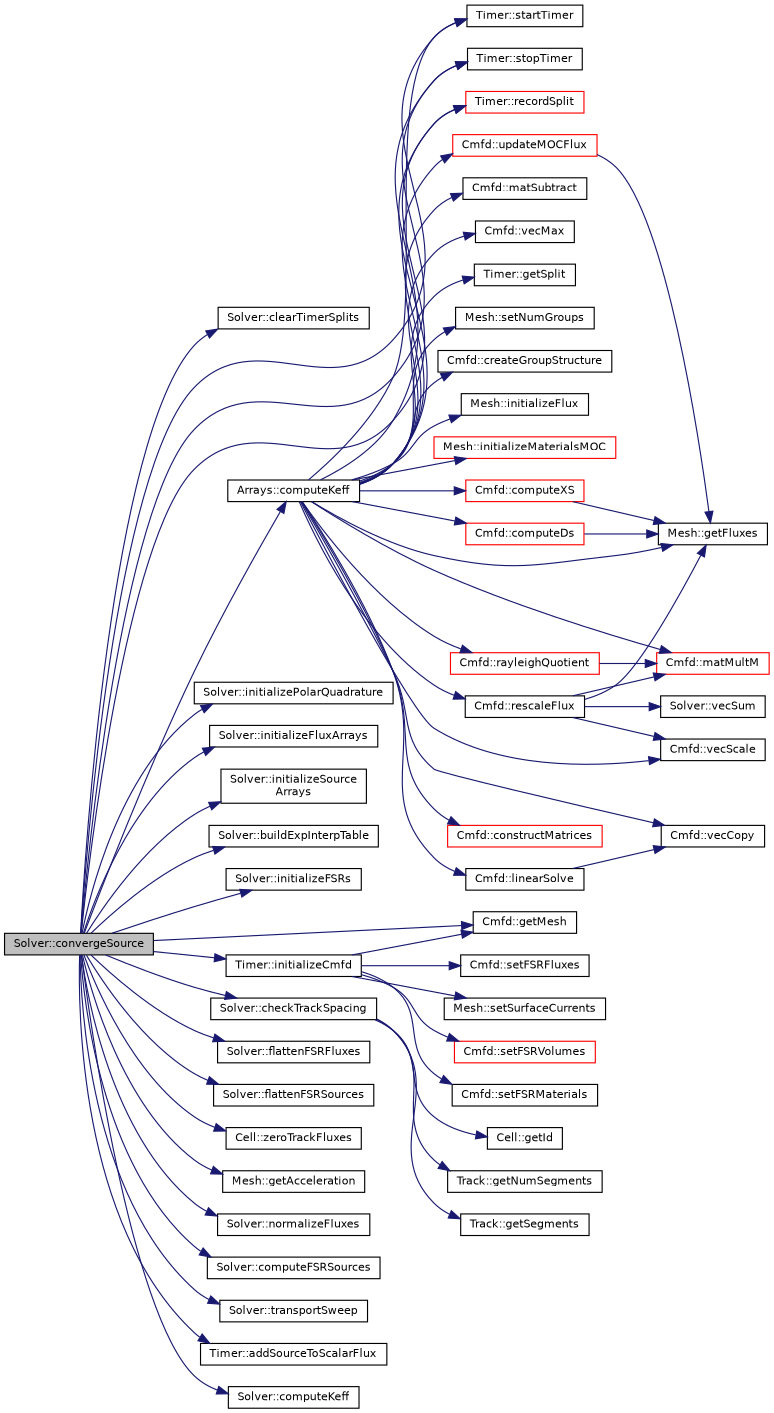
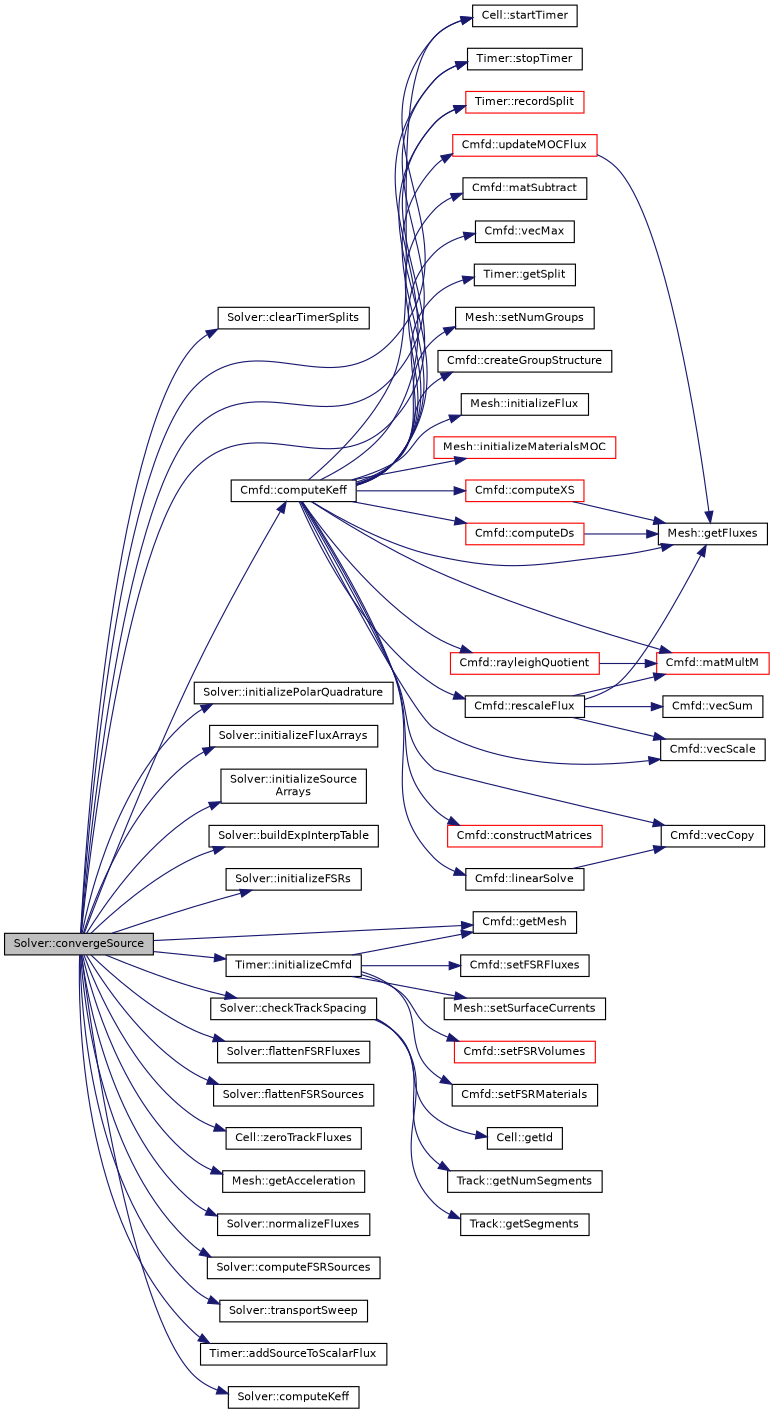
node "Timer::startTimer": label "Timer::startTimer" -> "Cell::startTimer"
node "Arrays::computeKeff": label "Arrays::computeKeff" -> "Cmfd::computeKeff"
node "Solver::vecSum": label "Solver::vecSum" -> "Cmfd::vecSum"
